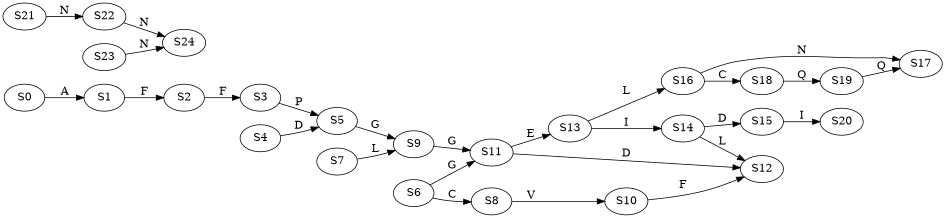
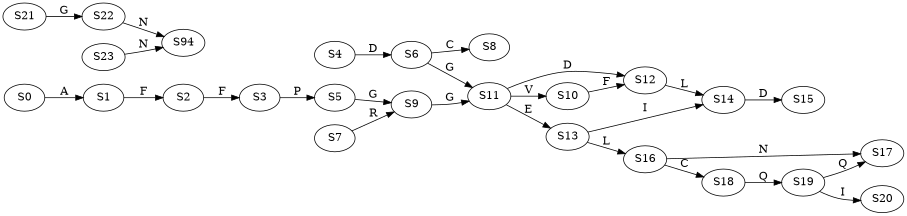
edge "S21" -> "S22": label "N" -> "G"
node "S24": label "S24" -> "S94"
edge "S15" -> "S20": now "S19" -> "S20"
edge "S4" -> "S5": now "S4" -> "S6"
edge "S14" -> "S12": reversed
edge "S7" -> "S9": label "L" -> "R"
edge "S8" -> "S10": now "S11" -> "S10"
